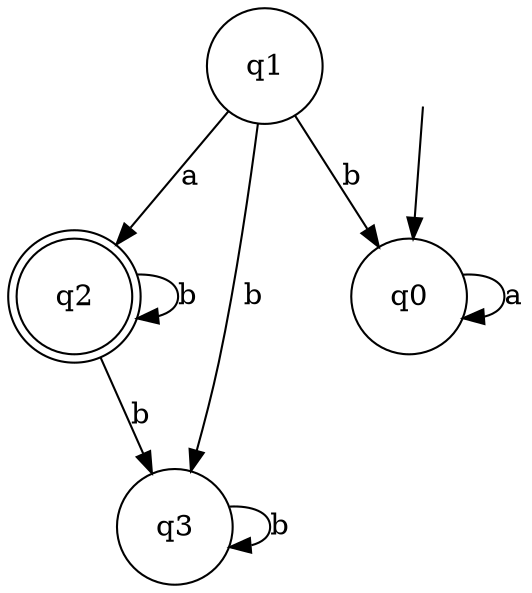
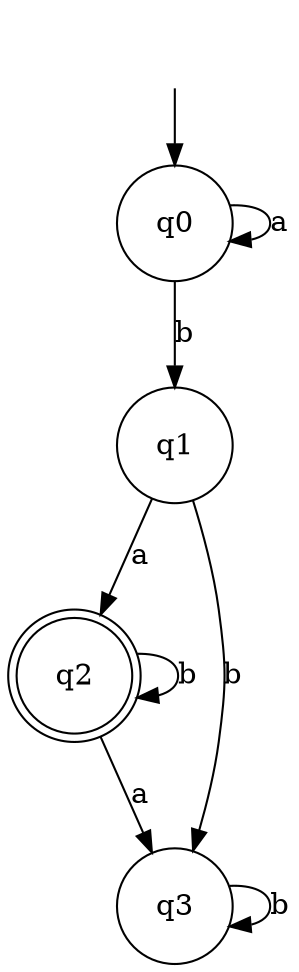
edge "q1" -> "q0": reversed
edge "q2" -> "q3": label "b" -> "a"
